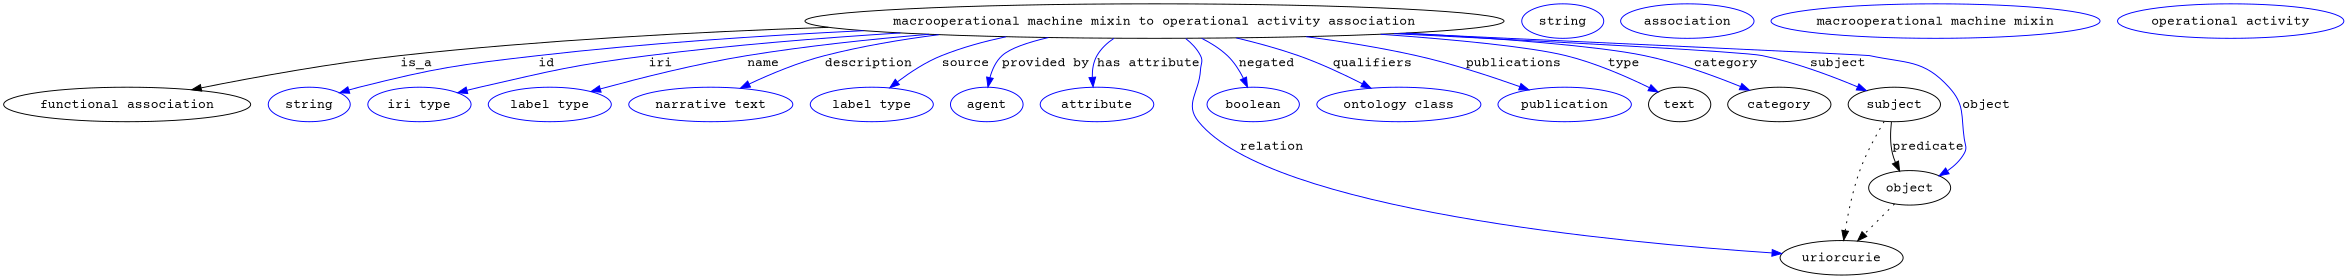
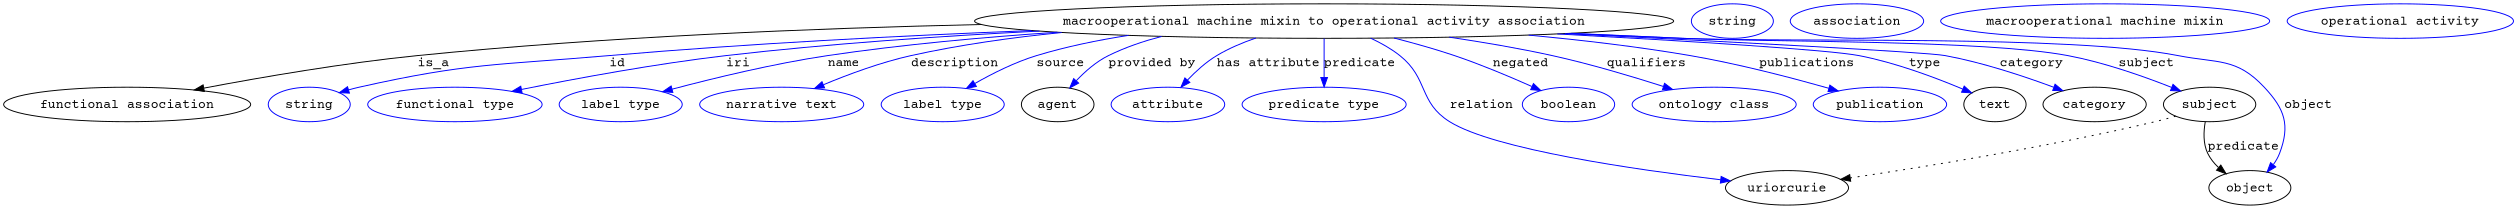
node "iri type": label "iri type" -> "functional type"
node "agent": color blue -> black
node "predicate type": added
edge "object" -> "uriorcurie": removed
